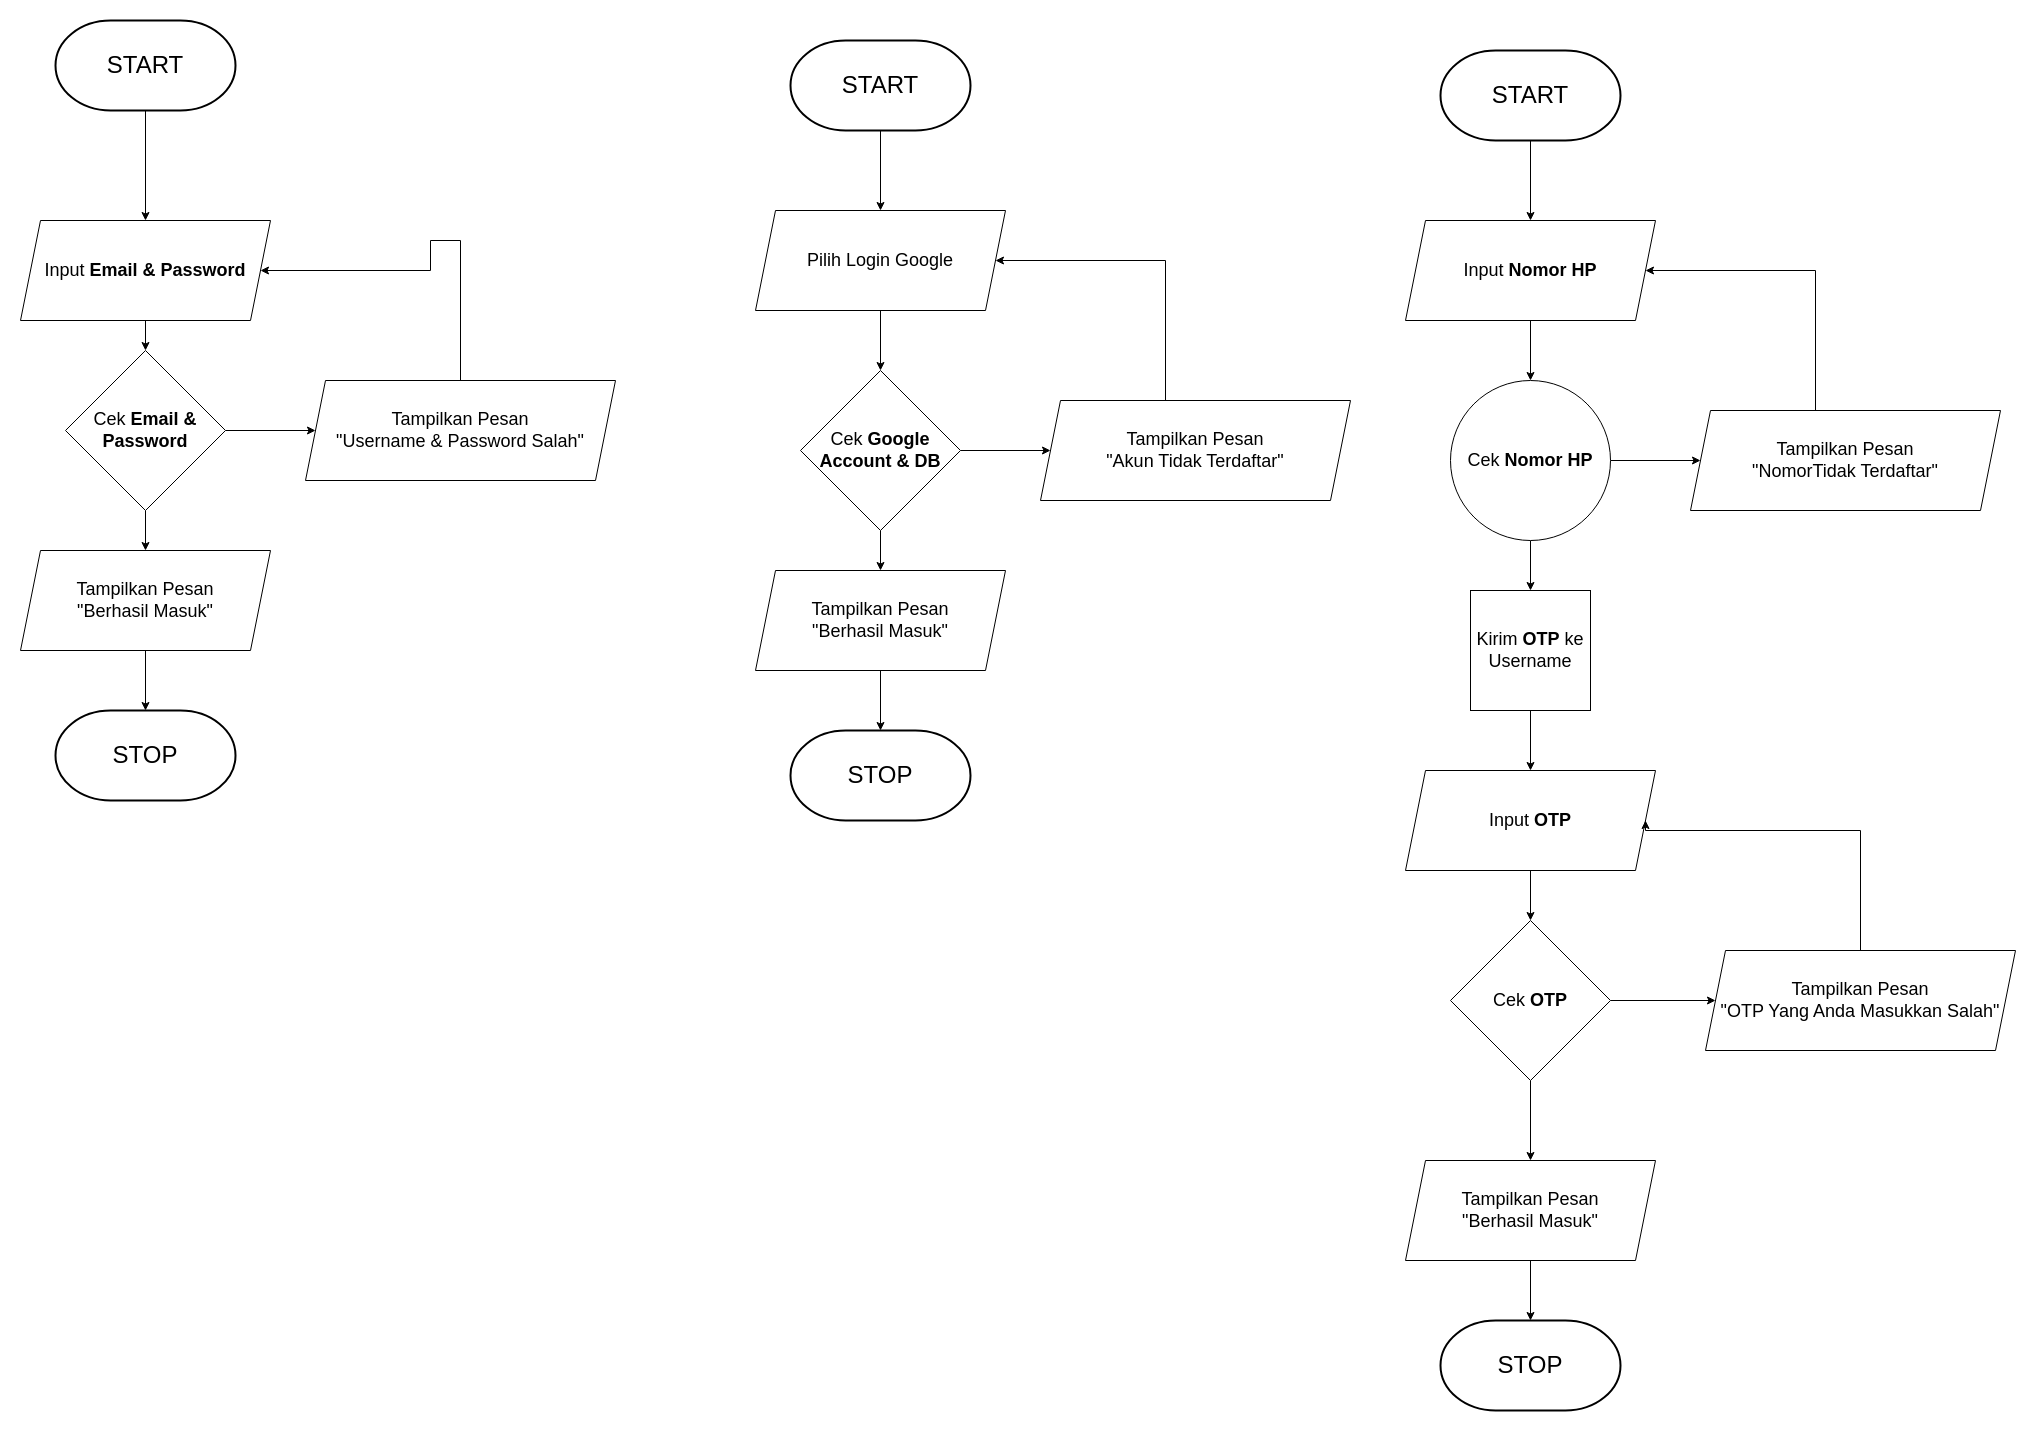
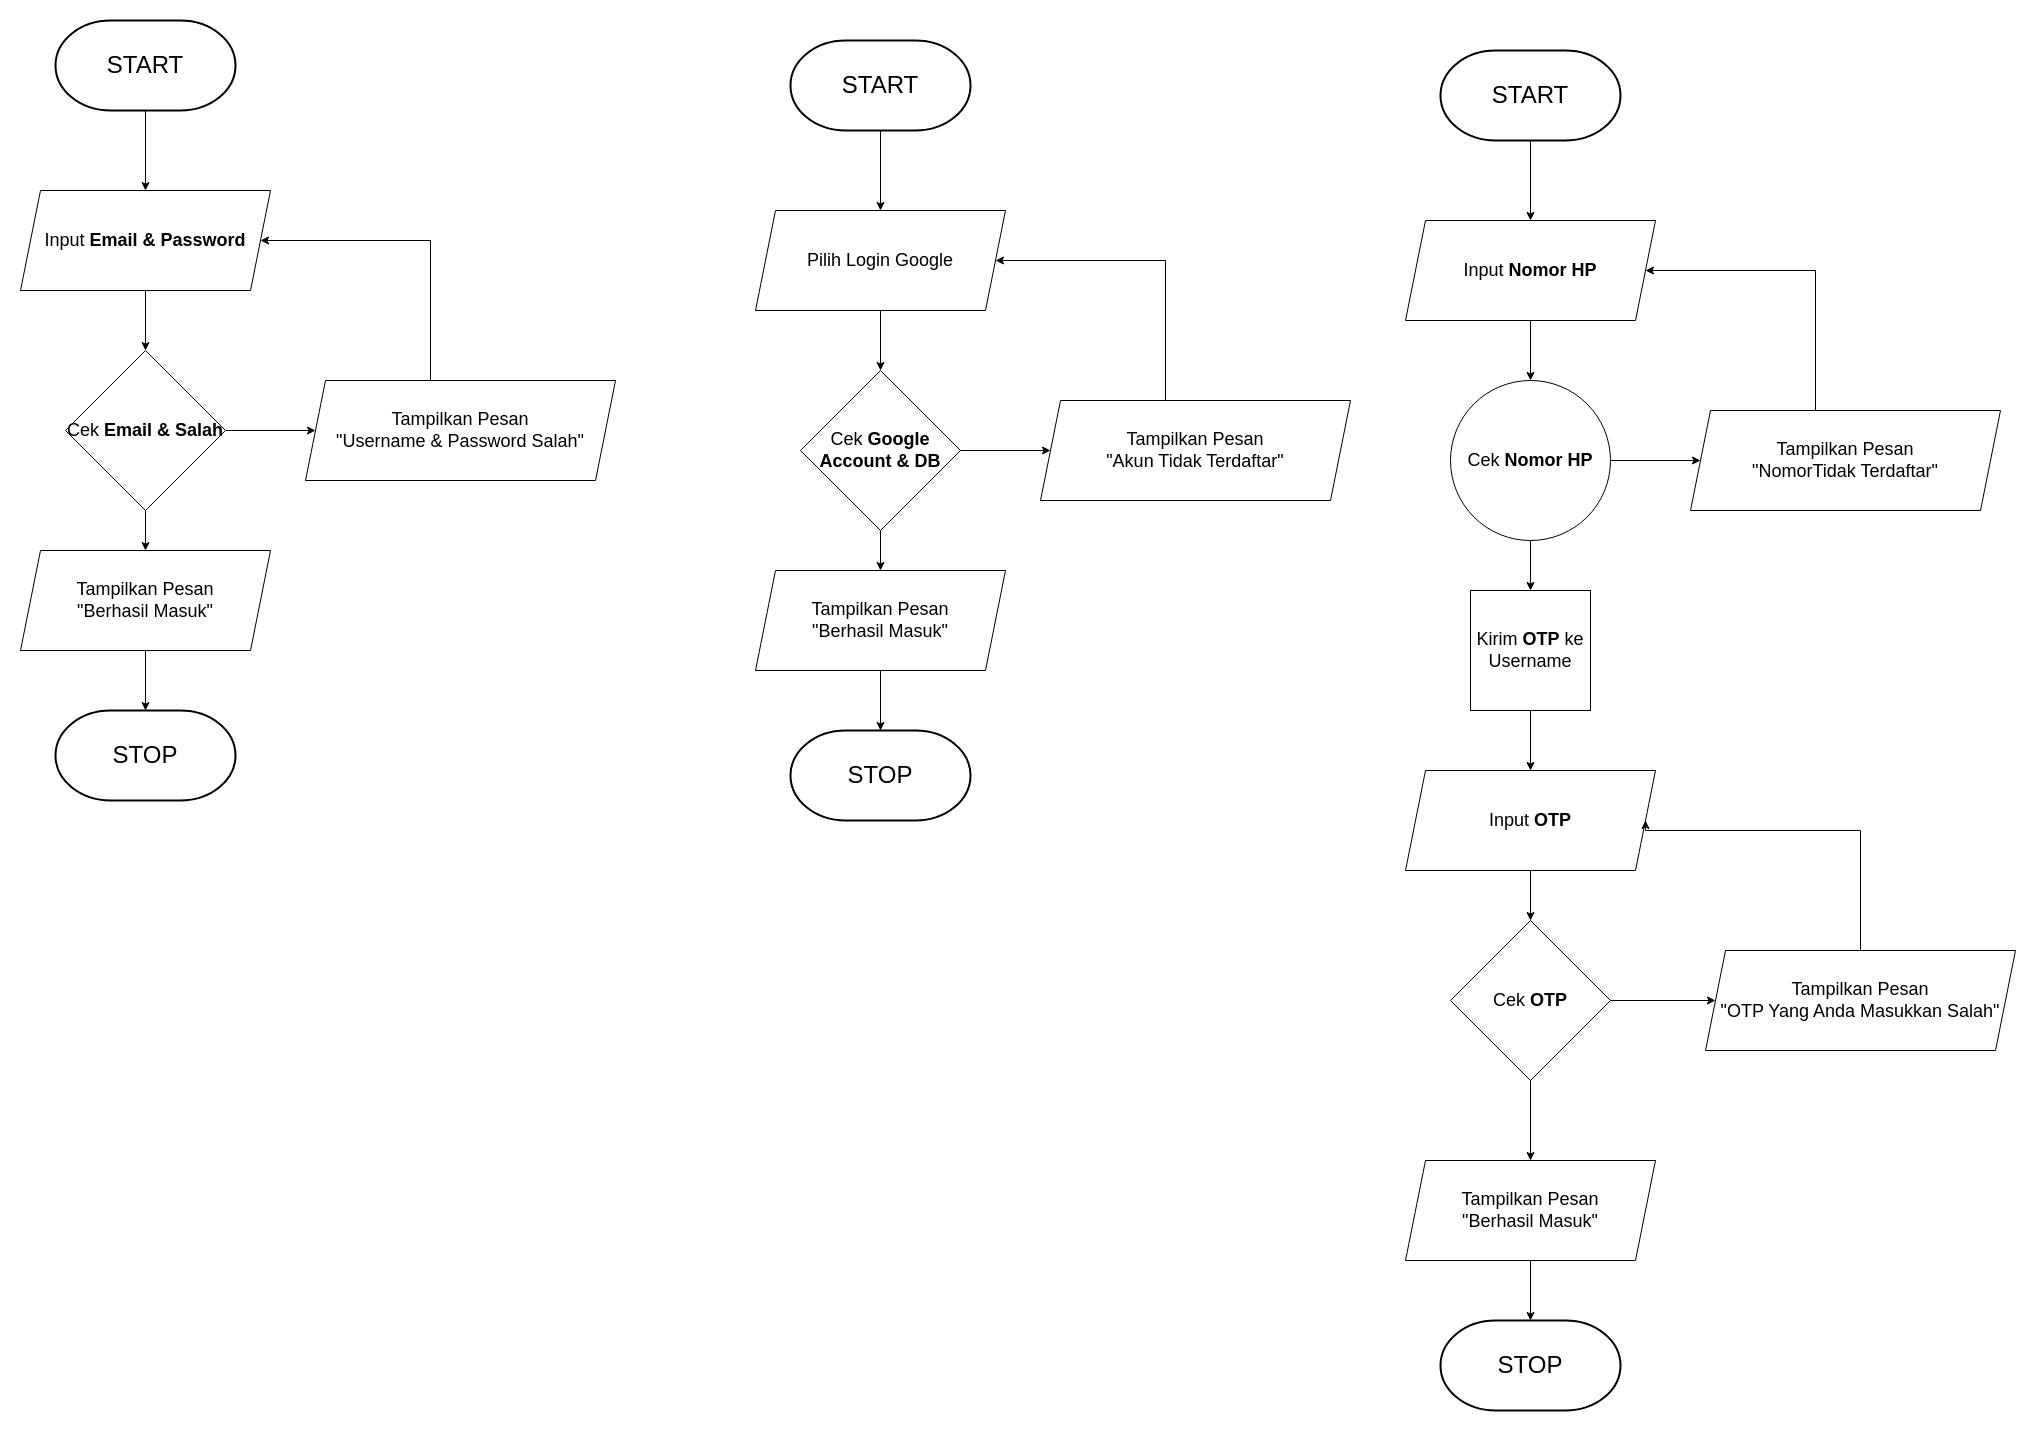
node "Input Email & Password": moved (146, 271) -> (146, 241)
node "Cek Email & Password": label "Cek Email & Password" -> "Cek Email & Salah"
